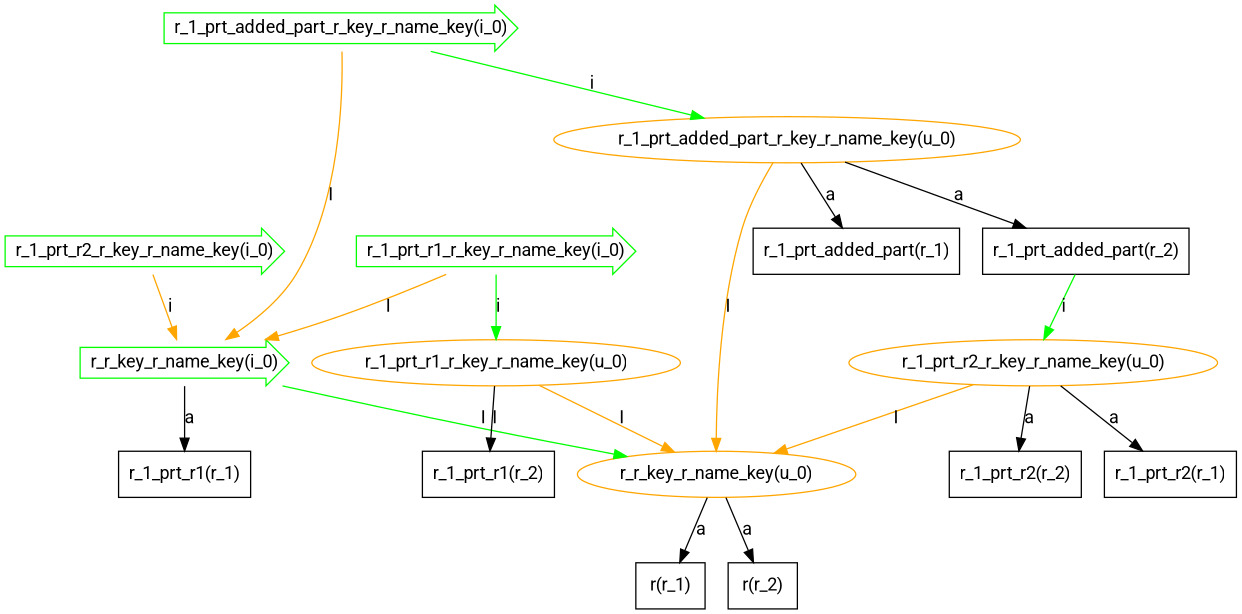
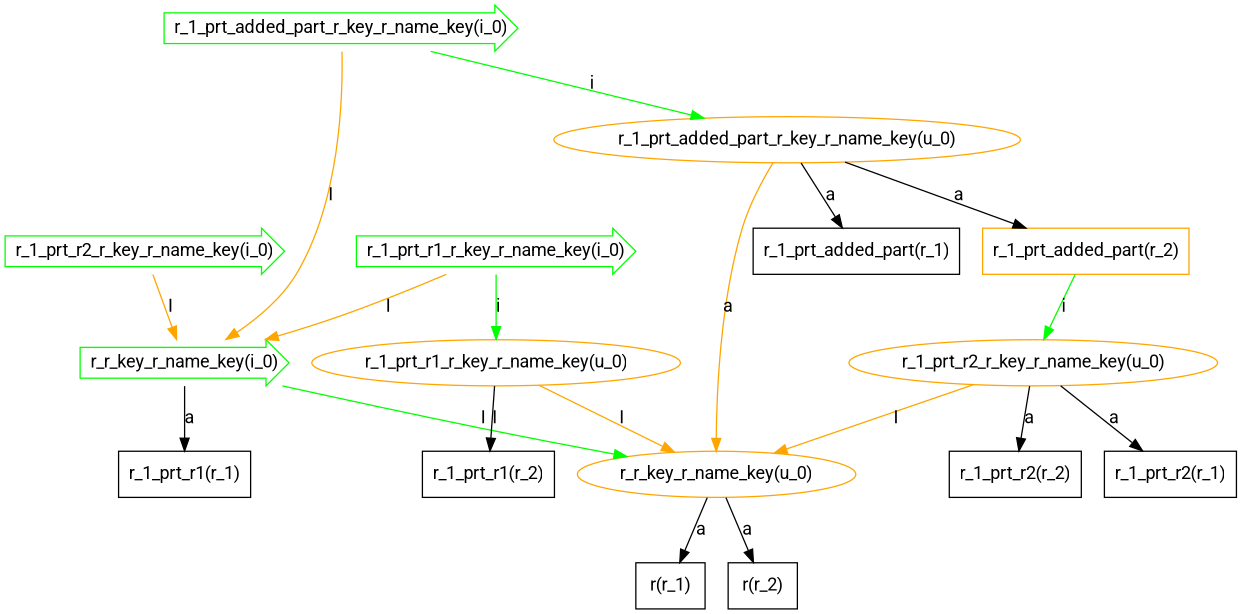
node "r_1_prt_added_part(r_2)": color black -> orange
edge "r_1_prt_r2_r_key_r_name_key(i_0)" -> "r_r_key_r_name_key(i_0)": label "i" -> "I"
edge "r_1_prt_added_part_r_key_r_name_key(u_0)" -> "r_r_key_r_name_key(u_0)": label "I" -> "a"
